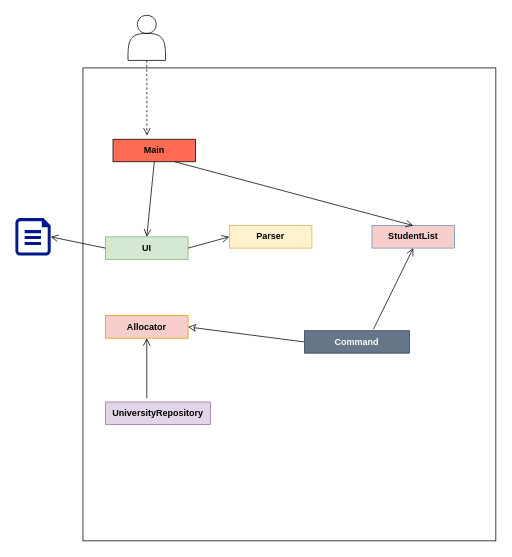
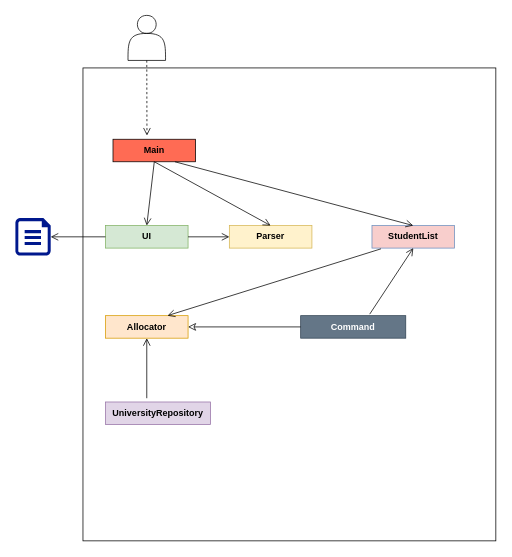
edge "Main" -> "Parser": added
node "UI": moved (147, 248) -> (147, 237)
edge "StudentList" -> "Allocator": added
node "Allocator": fillcolor #f8cecc -> #ffe6cc
node "Command": moved (357, 342) -> (353, 327)
